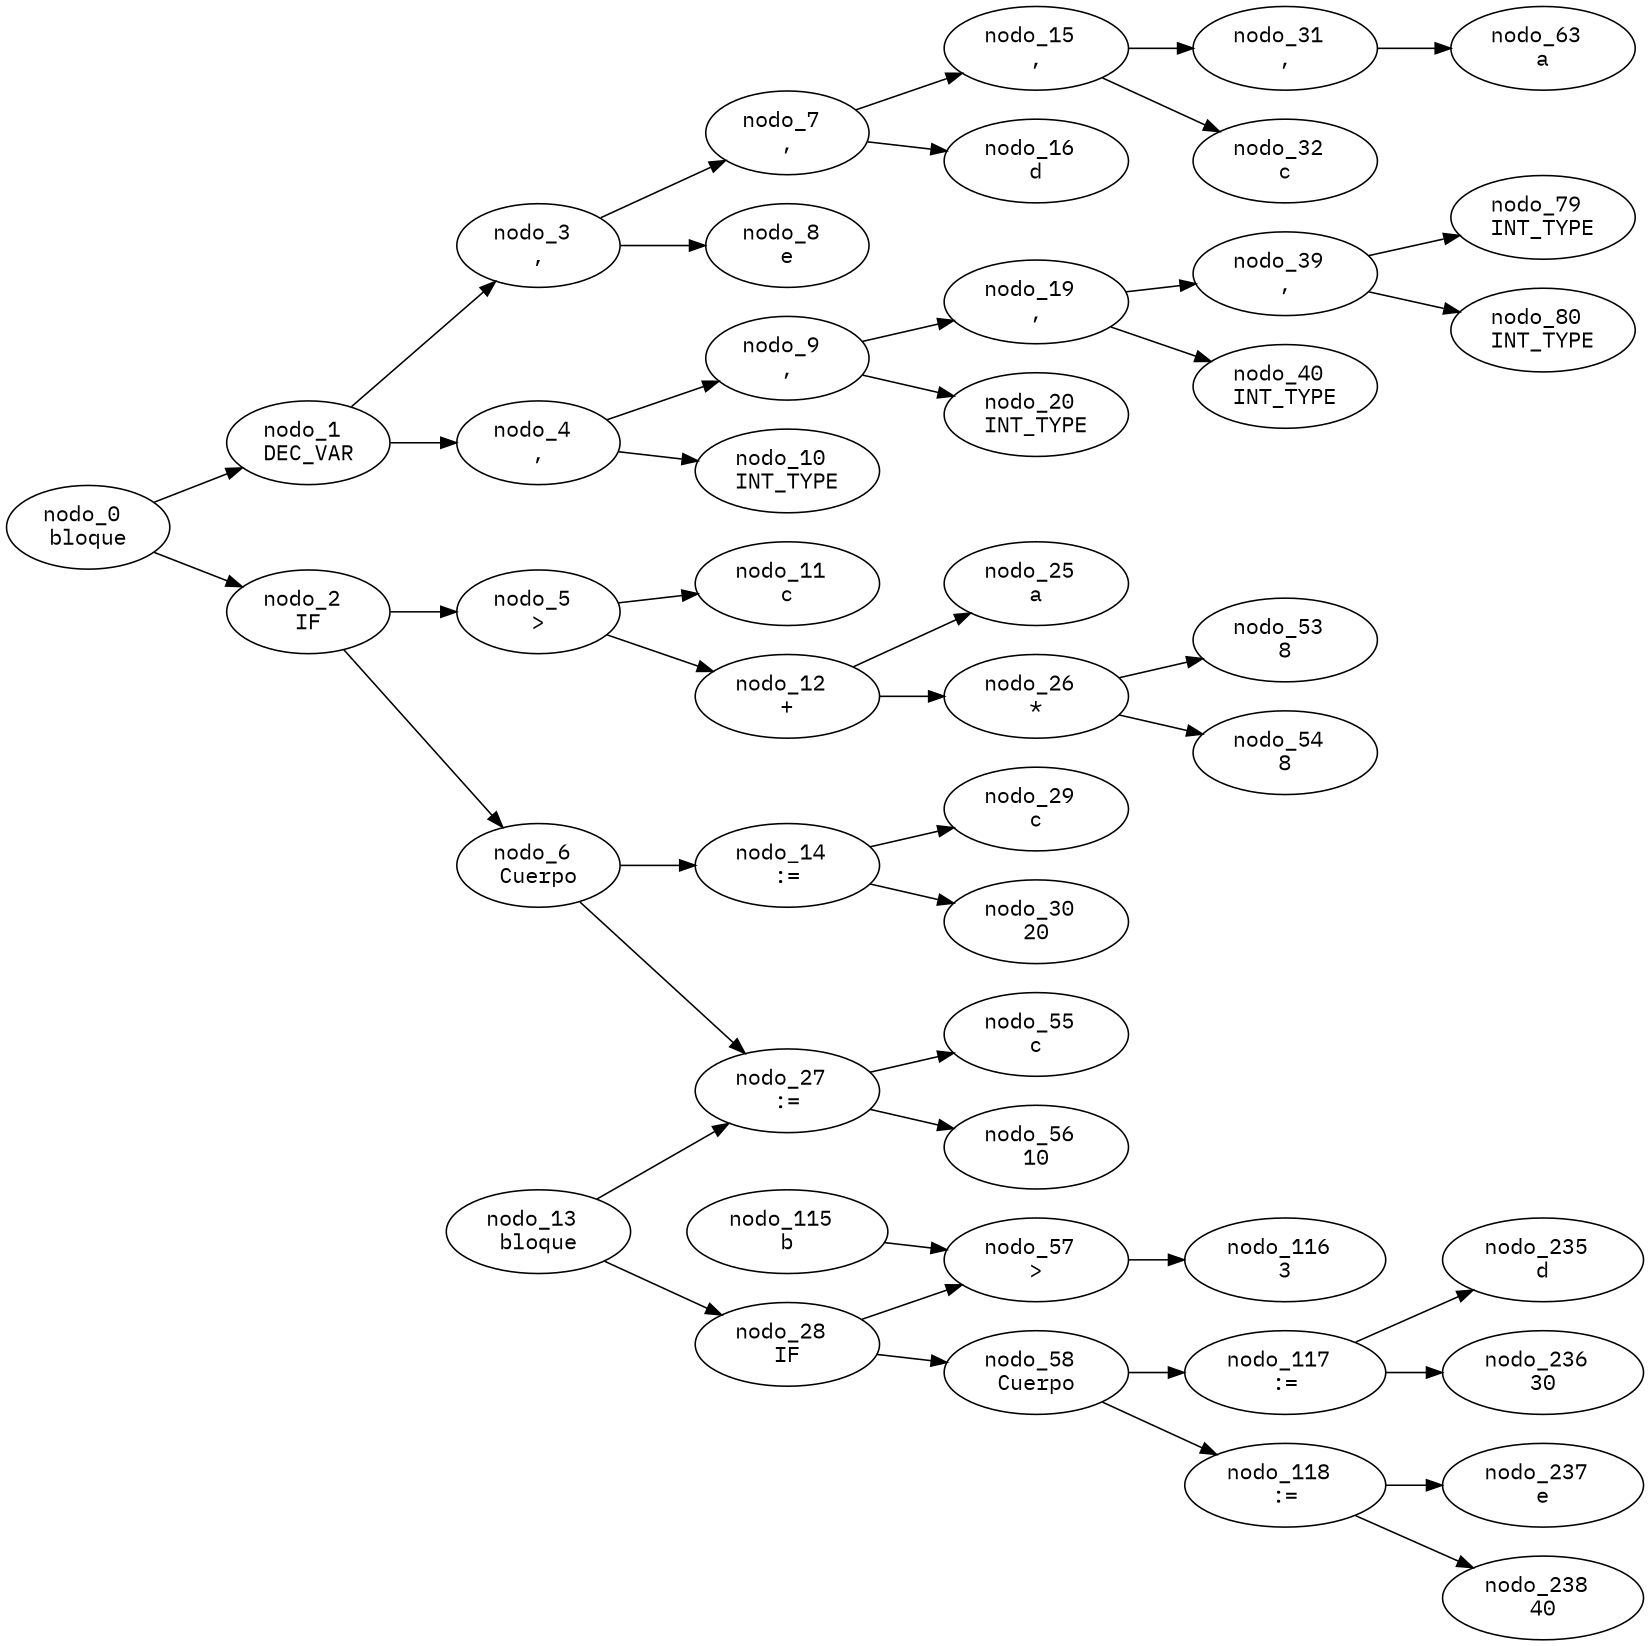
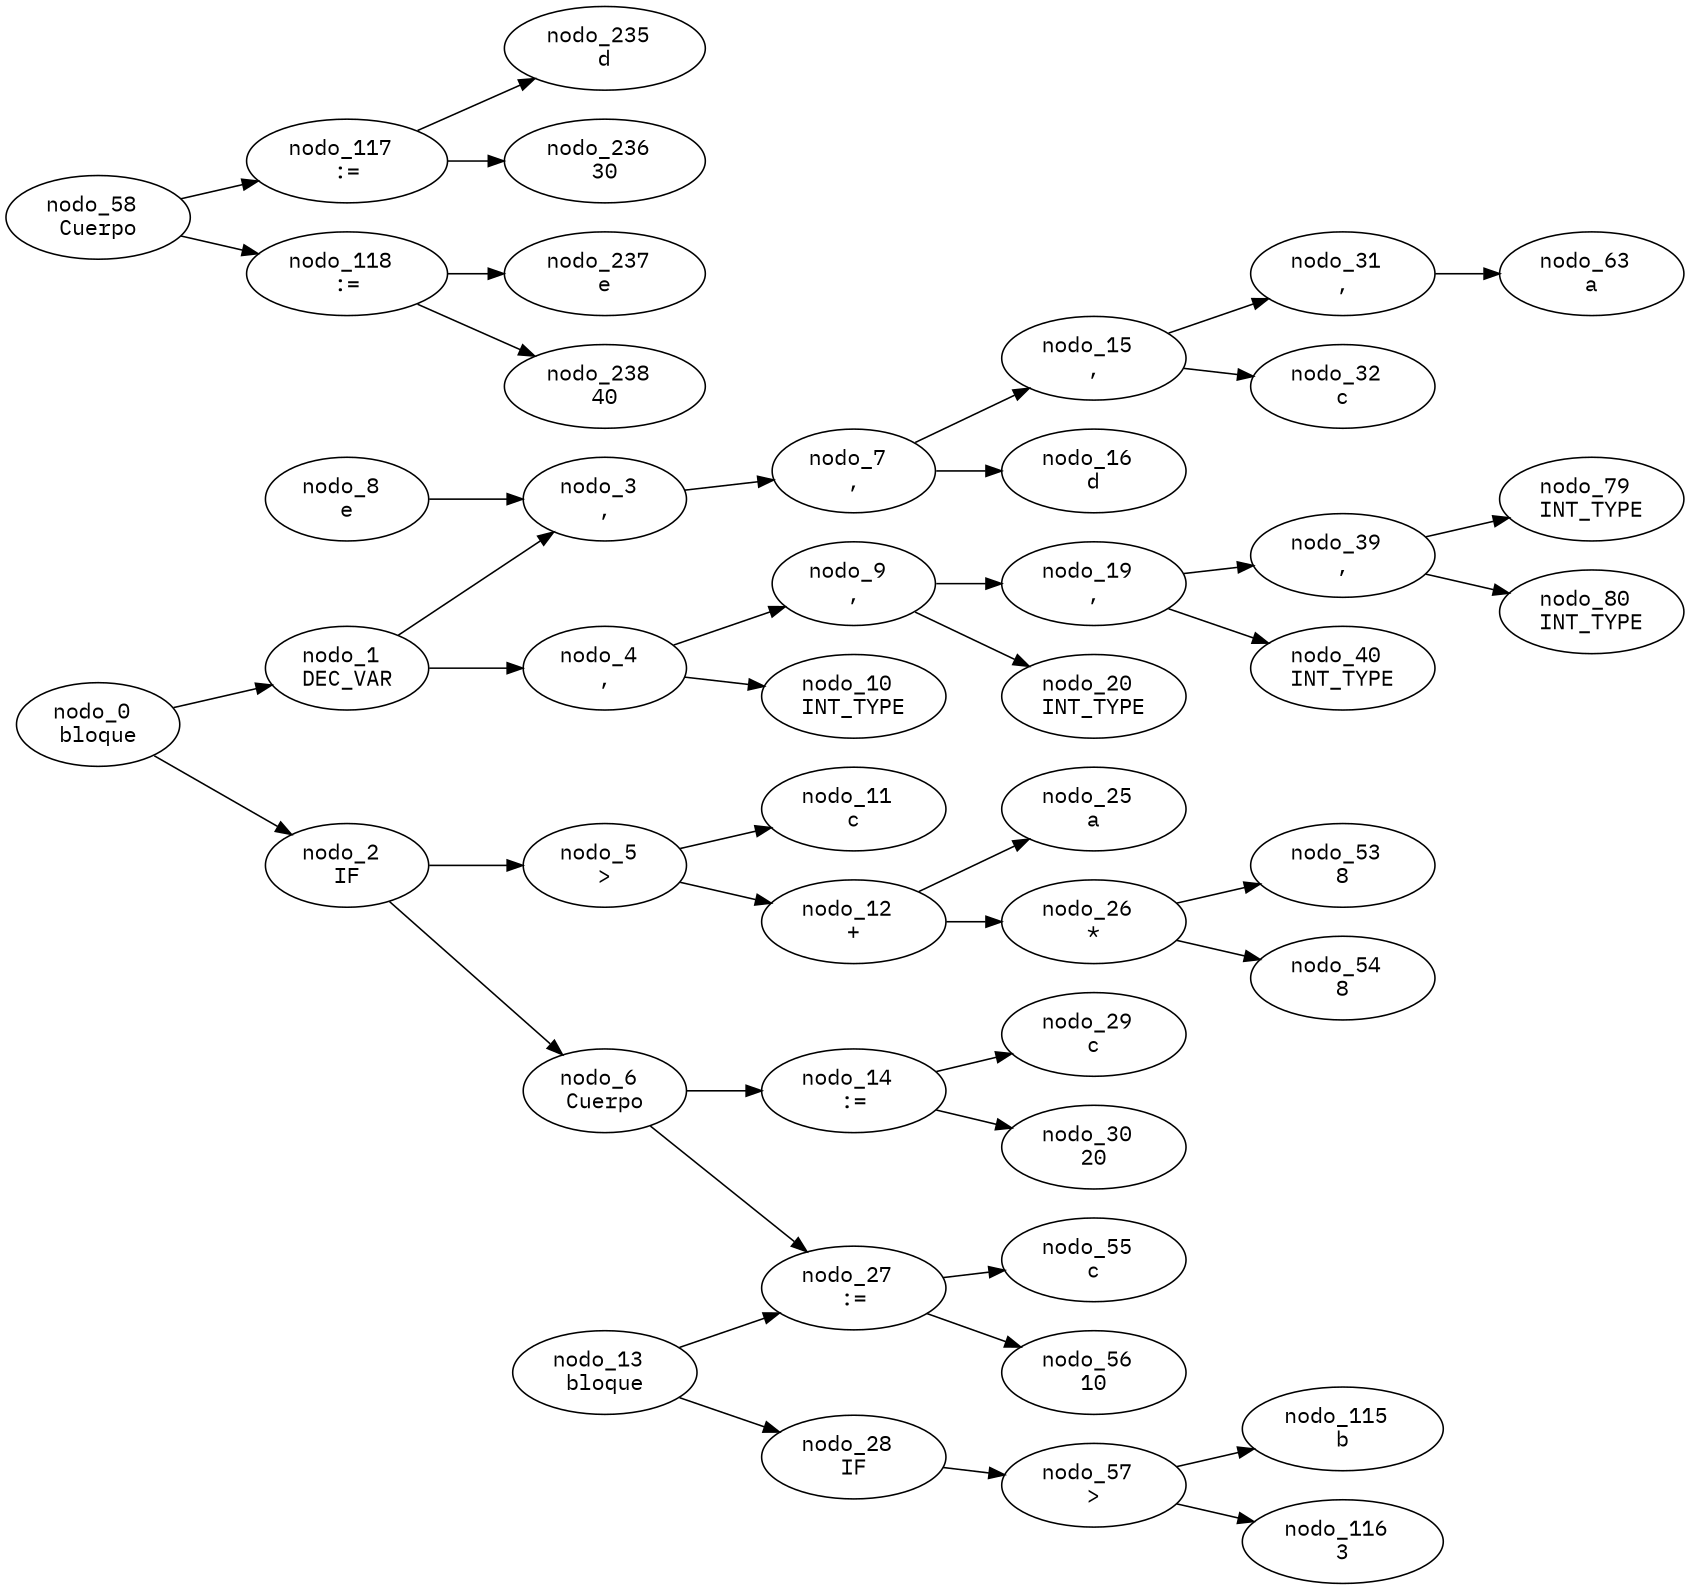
edge "nodo_3 ," -> "nodo_8 e": reversed
edge "nodo_115 b" -> "nodo_57 >": reversed
edge "nodo_28 IF" -> "nodo_58 Cuerpo": removed
